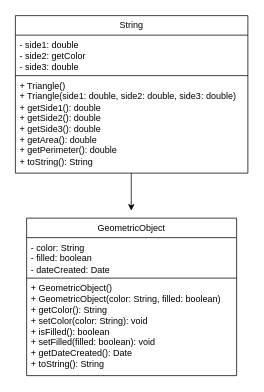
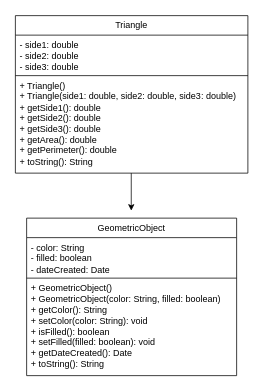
node "String": label "String" -> "Triangle"
node "- side1: double - side2: getColor - side3: double": label "- side1: double - side2: getColor - side3: double" -> "- side1: double - side2: double - side3: double"
